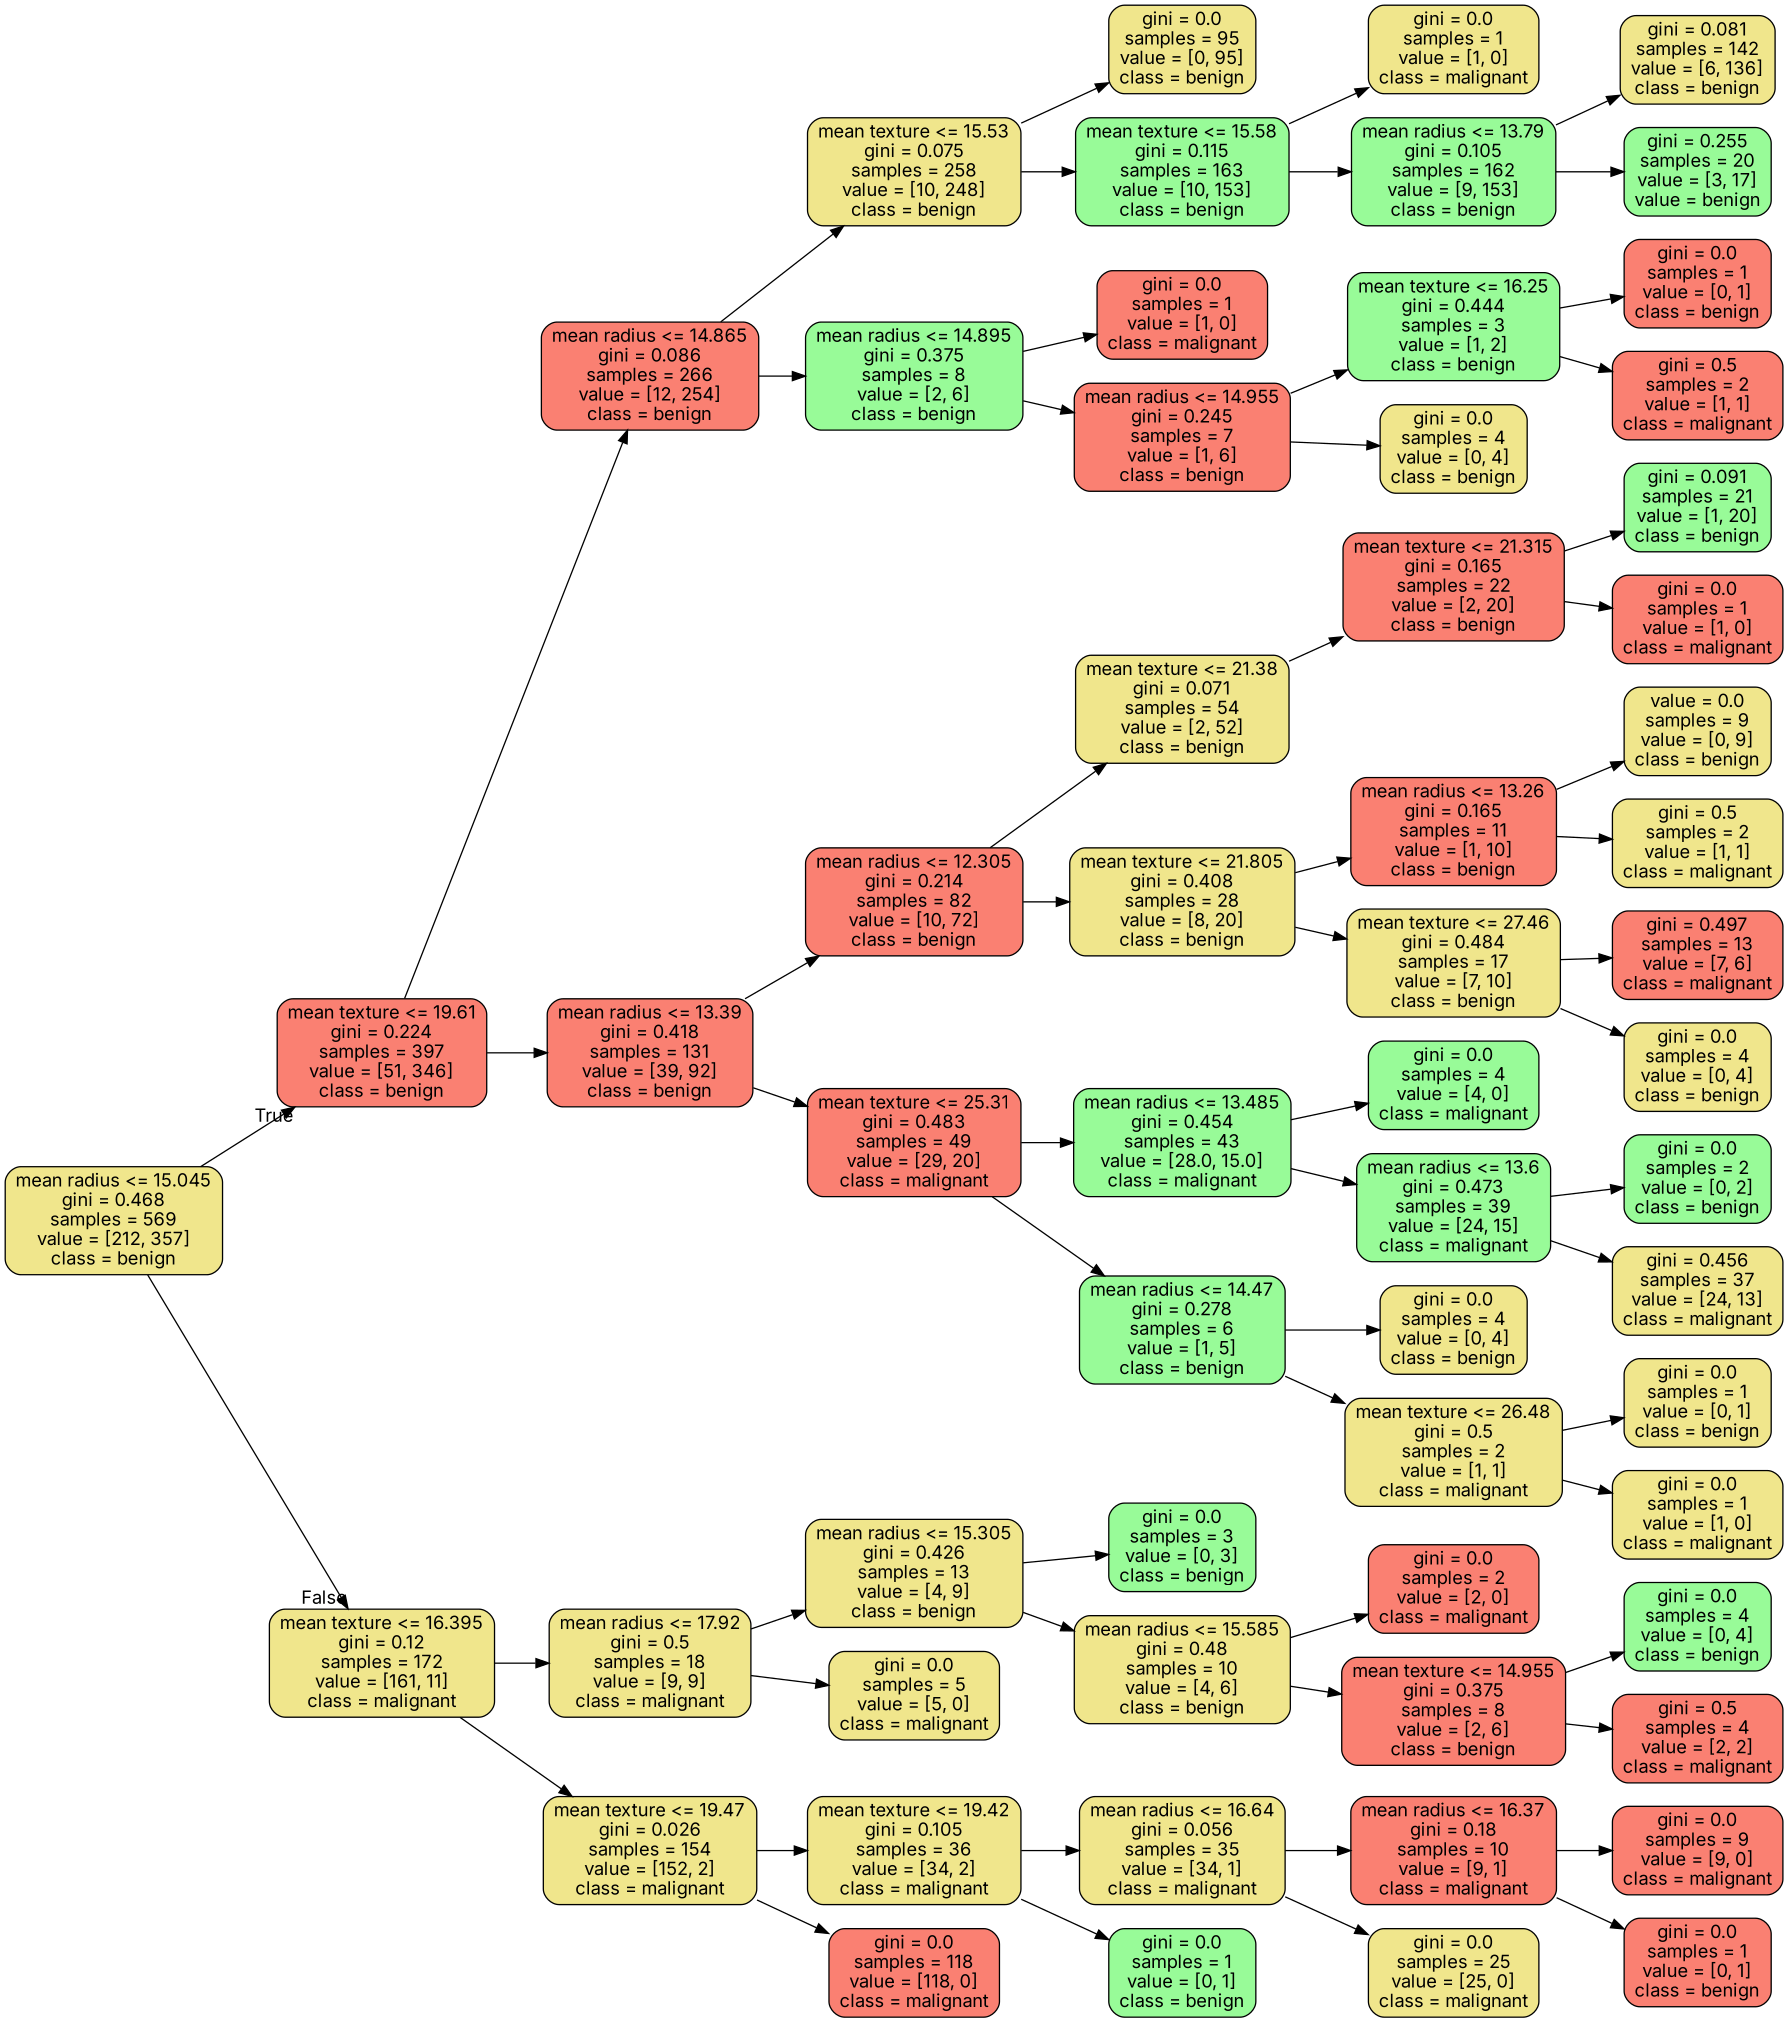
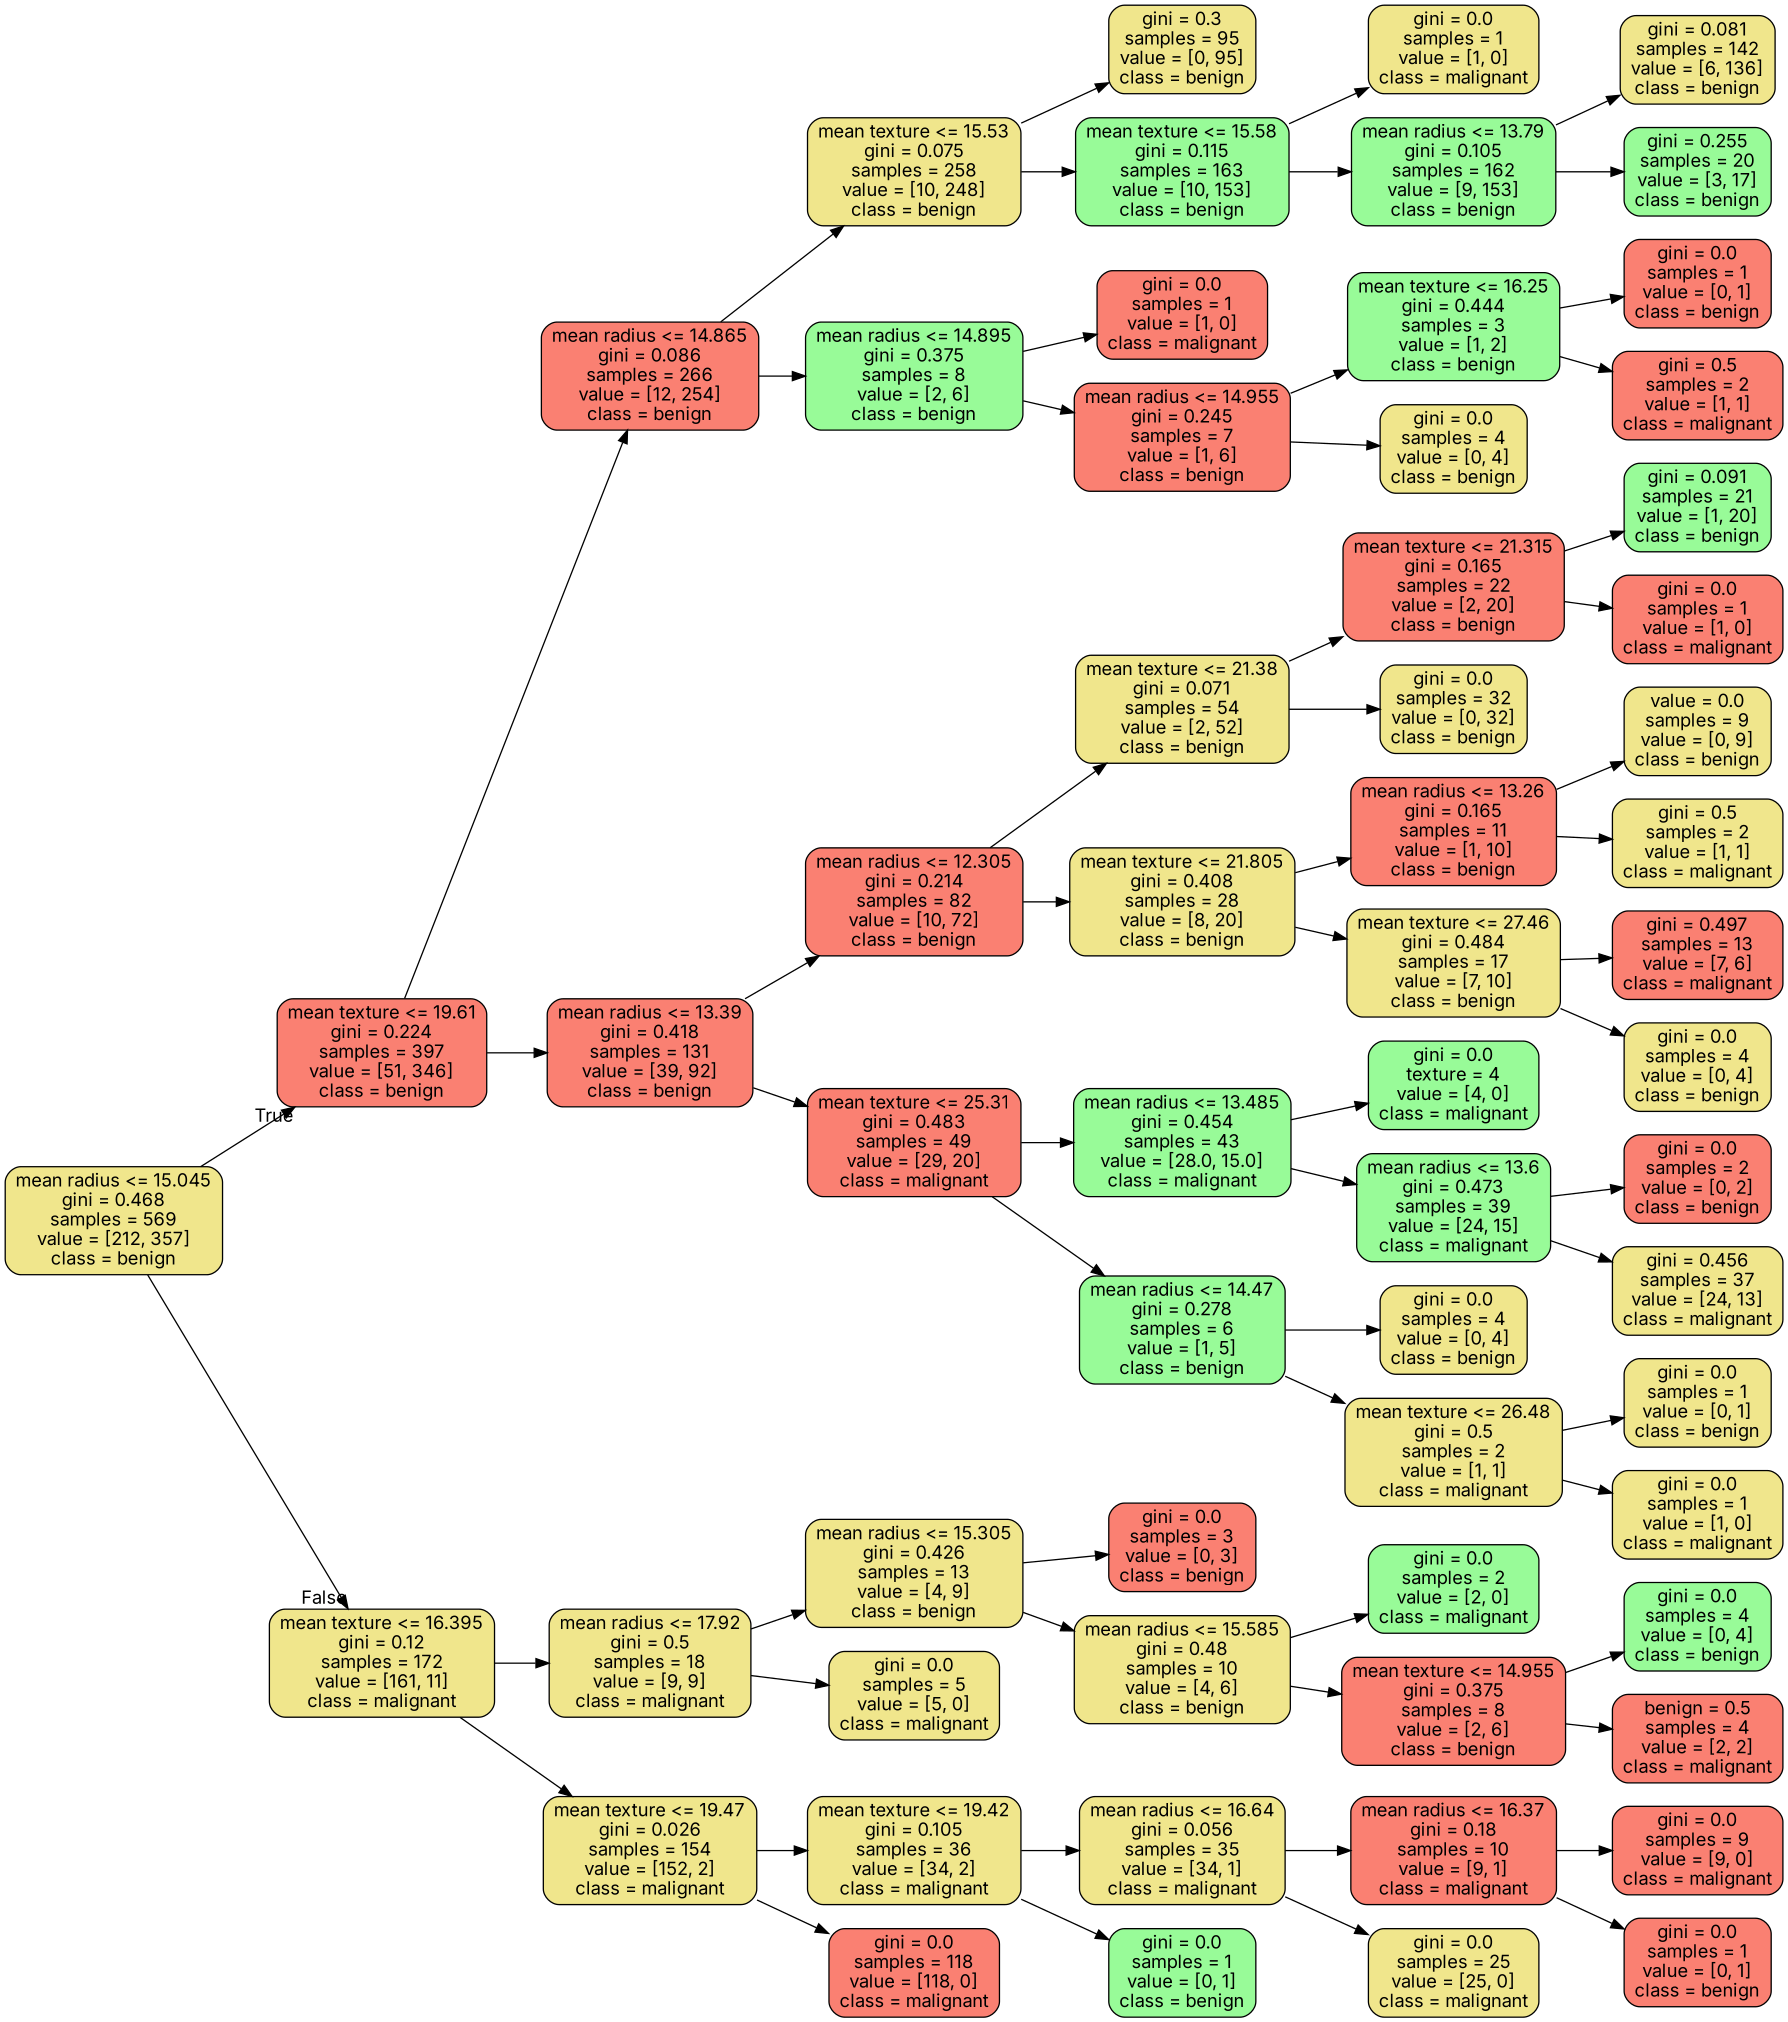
node "gini = 0.0 samples = 95 value = [0, 95] class = benign": label "gini = 0.0 samples = 95 value = [0, 95] class = benign" -> "gini = 0.3 samples = 95 value = [0, 95] class = benign"
node "gini = 0.255 samples = 20 value = [3, 17] value = benign": label "gini = 0.255 samples = 20 value = [3, 17] value = benign" -> "gini = 0.255 samples = 20 value = [3, 17] class = benign"
node "gini = 0.0 samples = 32 value = [0, 32] class = benign": added
node "gini = 0.0 samples = 4 value = [4, 0] class = malignant": label "gini = 0.0 samples = 4 value = [4, 0] class = malignant" -> "gini = 0.0 texture = 4 value = [4, 0] class = malignant"
node "gini = 0.0 samples = 2 value = [0, 2] class = benign": fillcolor palegreen -> salmon
node "gini = 0.0 samples = 3 value = [0, 3] class = benign": fillcolor palegreen -> salmon
node "gini = 0.0 samples = 2 value = [2, 0] class = malignant": fillcolor salmon -> palegreen
node "gini = 0.5 samples = 4 value = [2, 2] class = malignant": label "gini = 0.5 samples = 4 value = [2, 2] class = malignant" -> "benign = 0.5 samples = 4 value = [2, 2] class = malignant"
